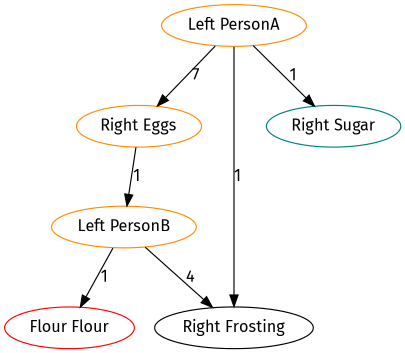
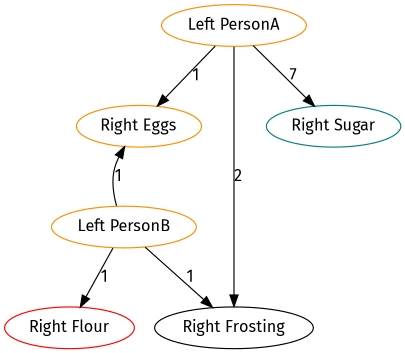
edge "Left PersonA" -> "Right Eggs": label "7" -> "1"
edge "Left PersonA" -> "Right Sugar": label "1" -> "7"
edge "Right Eggs" -> "Left PersonB": reversed
edge "Left PersonA" -> "Right Frosting": label "1" -> "2"
edge "Left PersonB" -> "Right Frosting": label "4" -> "1"
node "Flour Flour": label "Flour Flour" -> "Right Flour"
